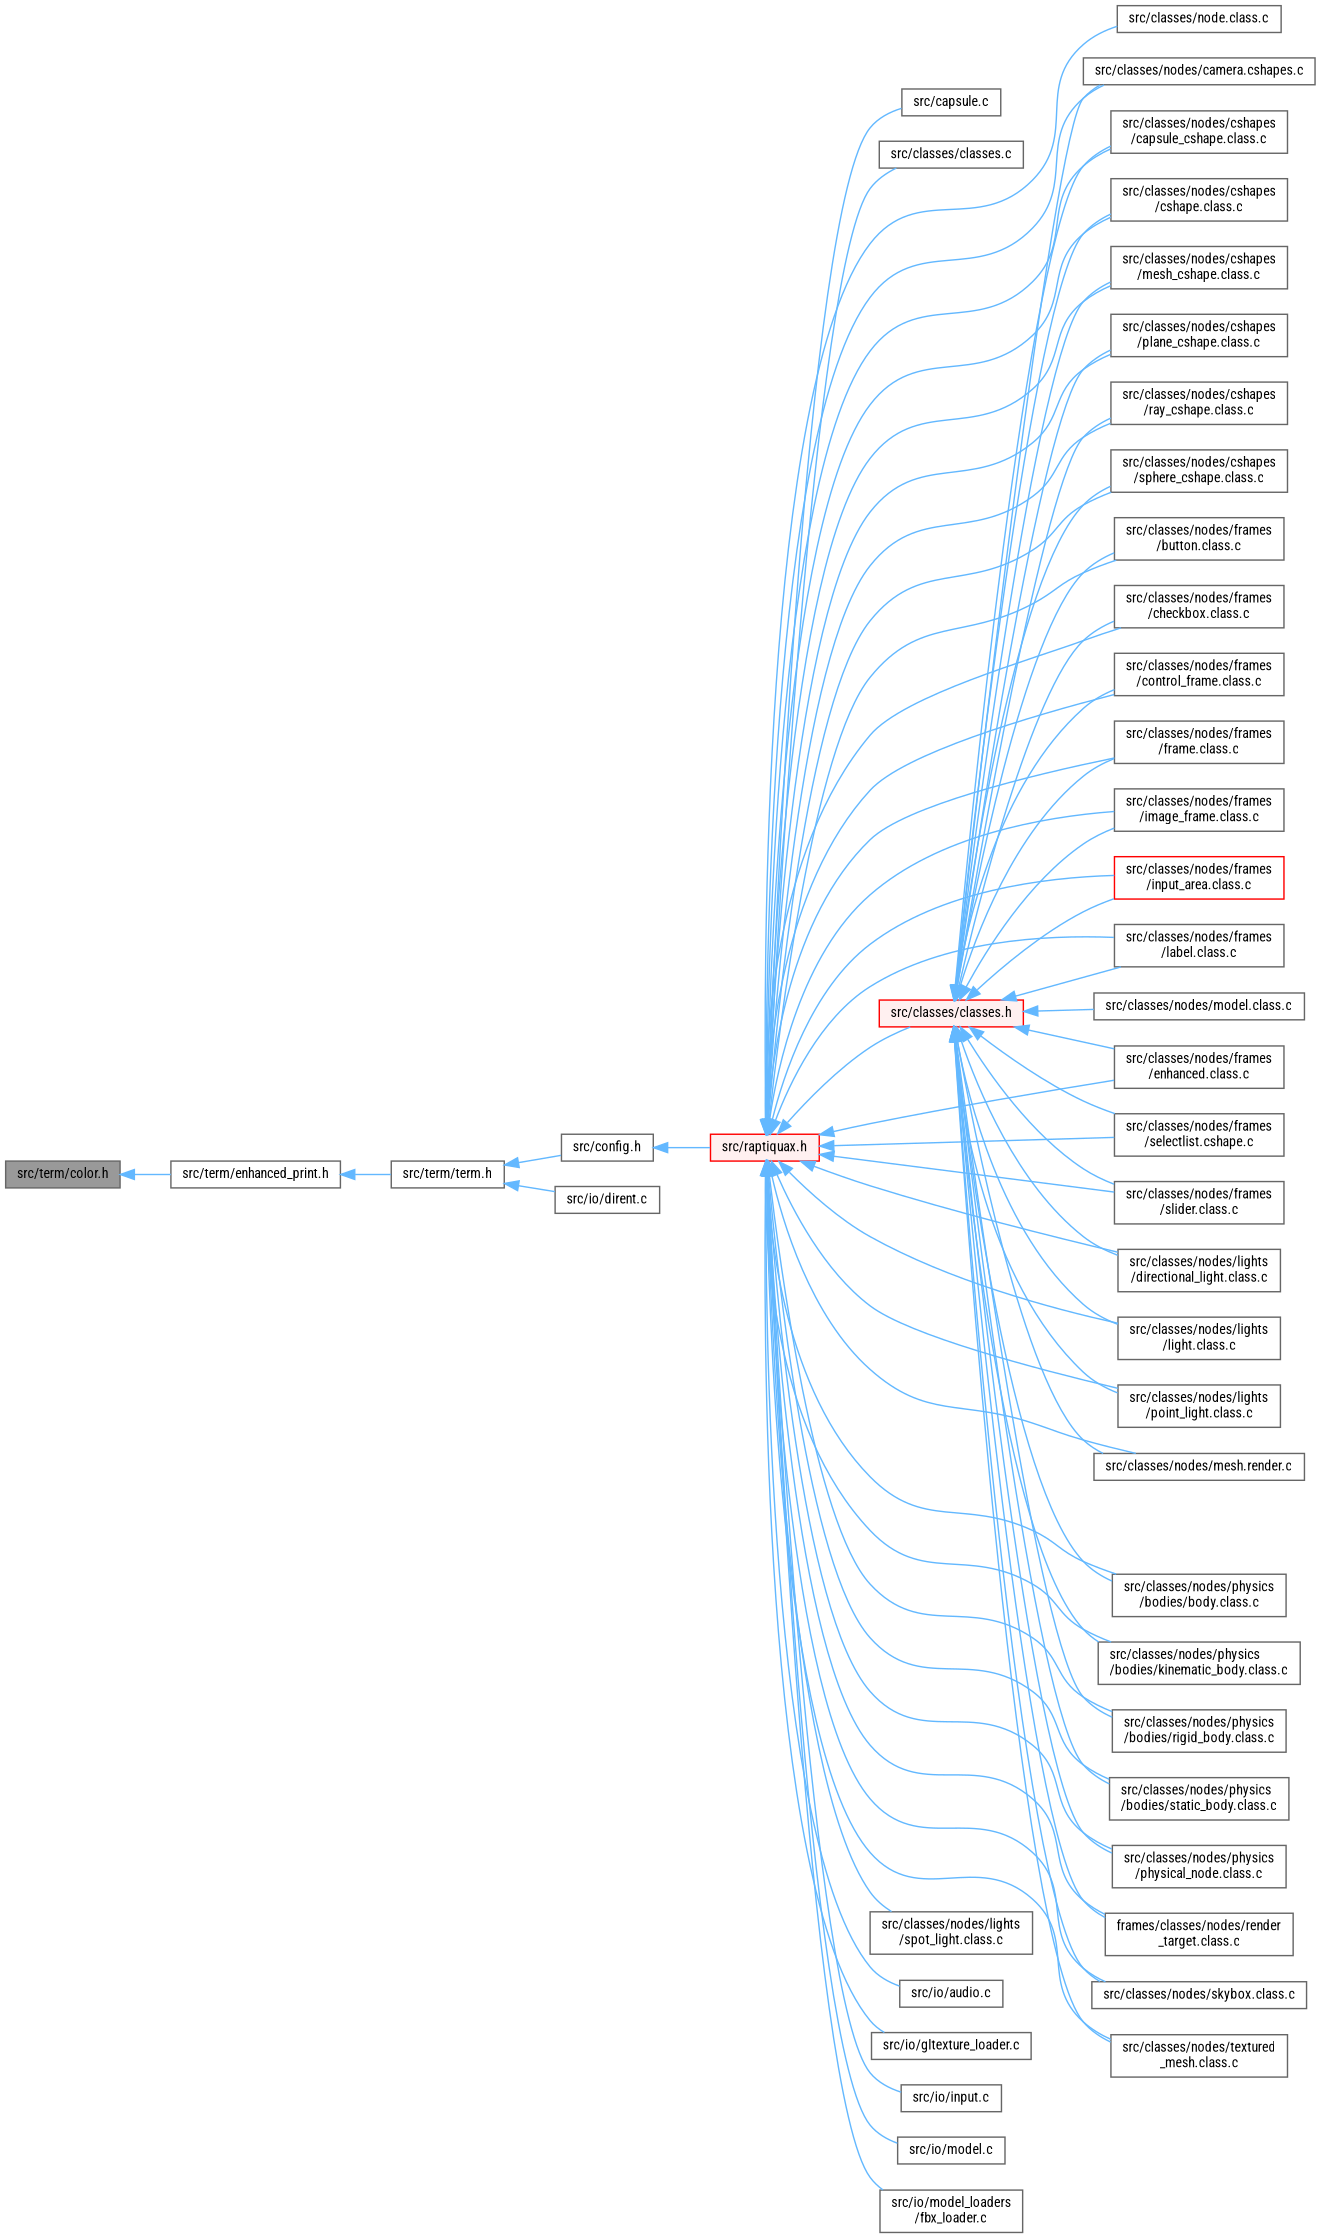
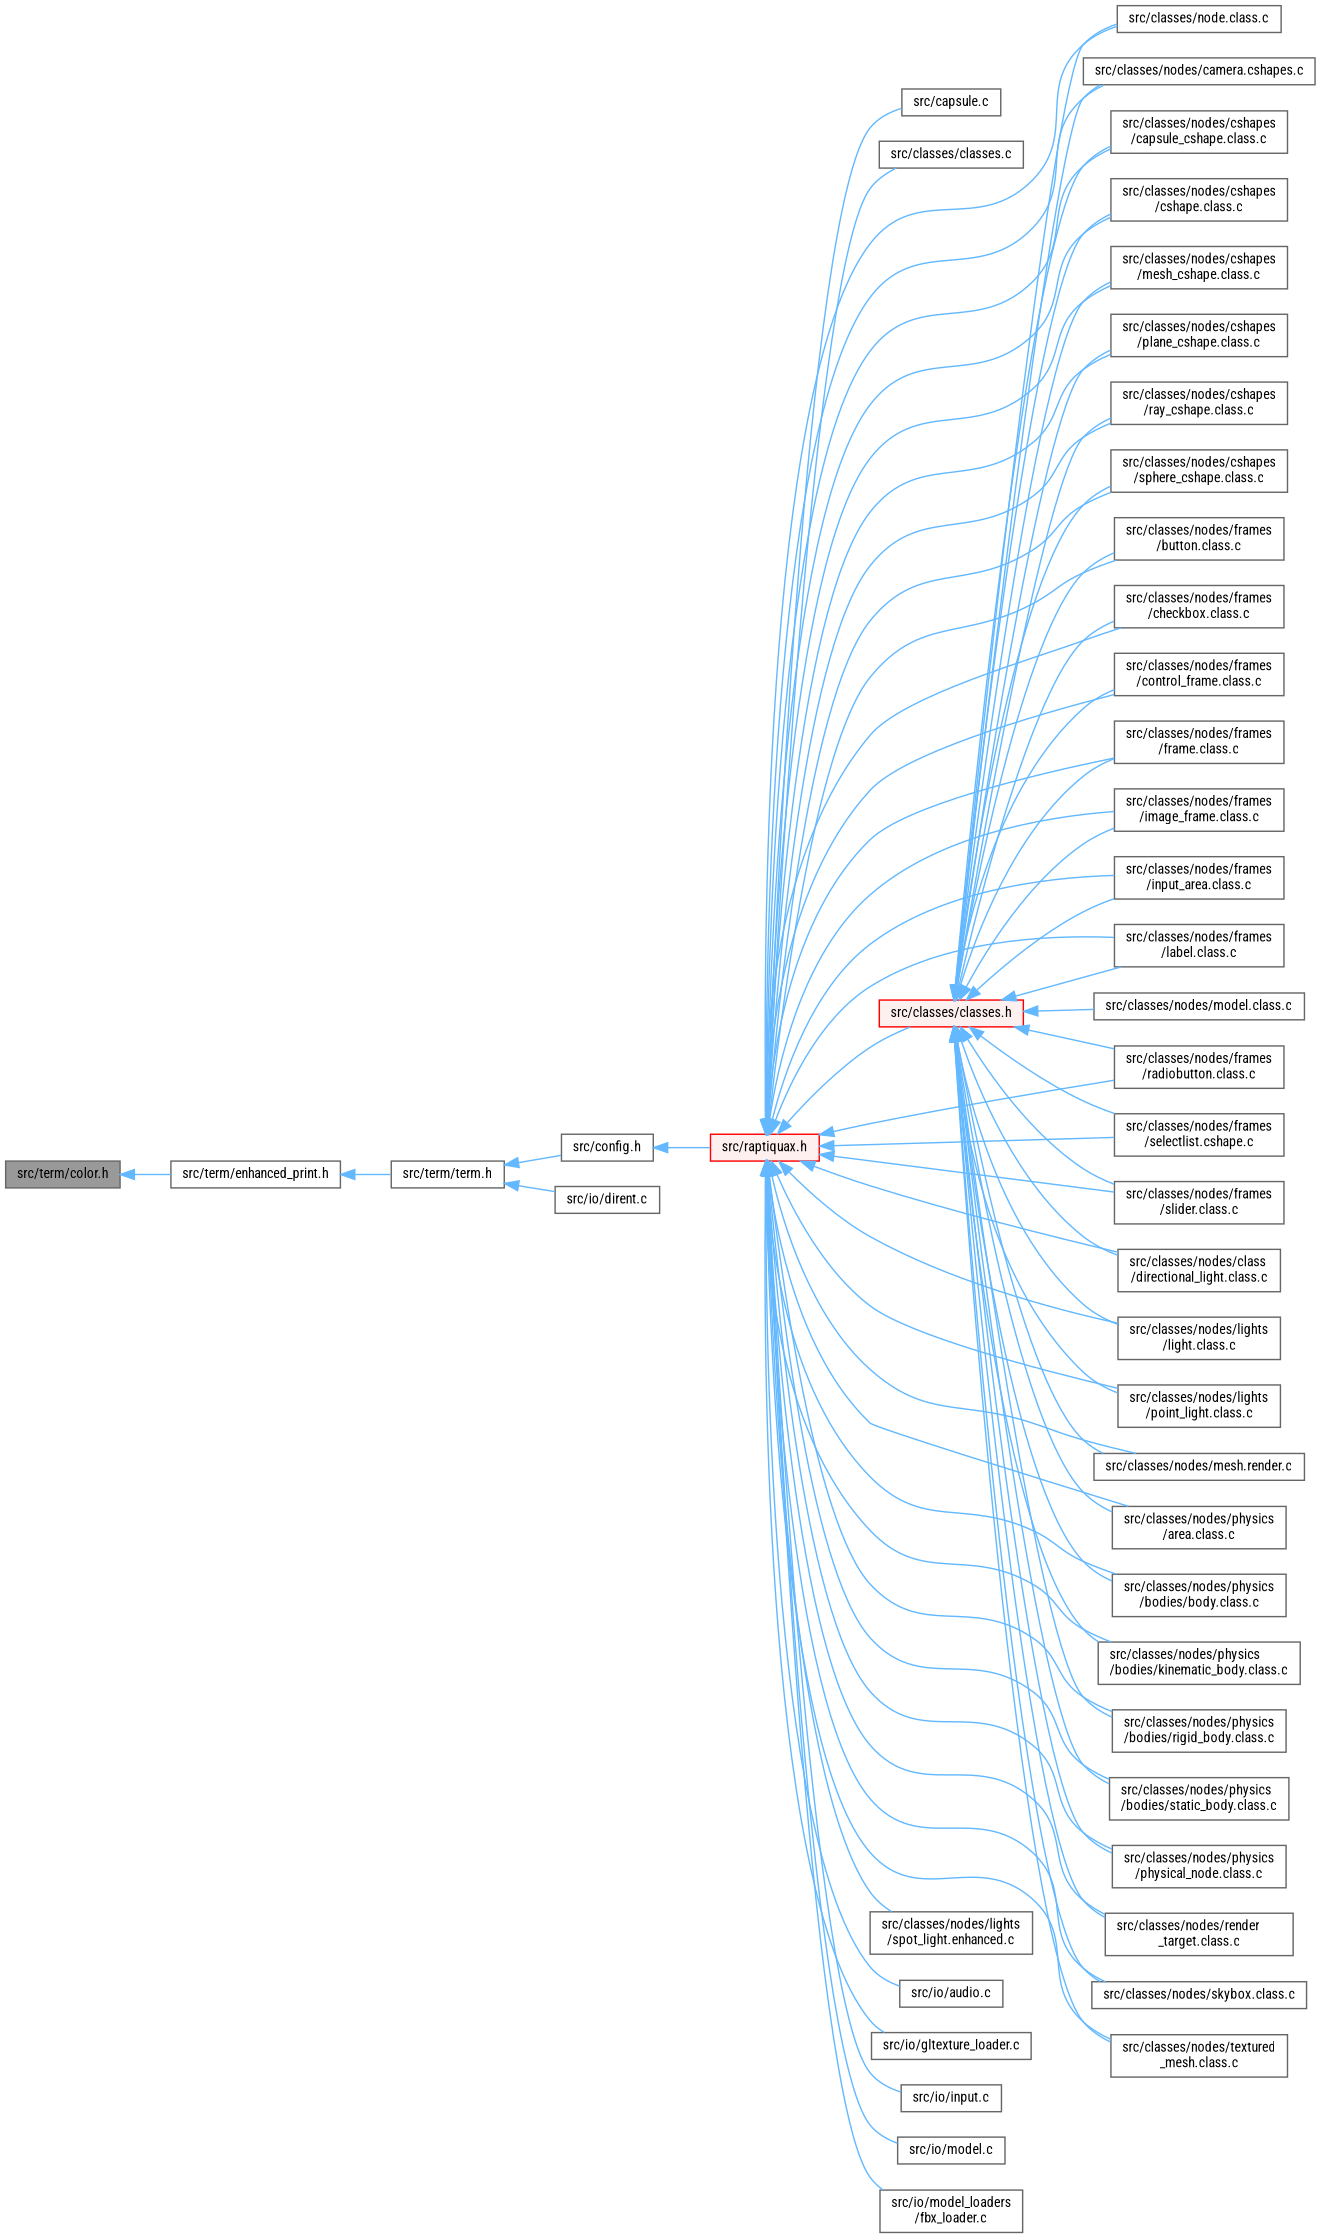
edge "src/classes/node.class.c" -> "src/classes/classes.h": added
node "src/classes/nodes/frames /input_area.class.c": color red -> grey40
node "src/classes/nodes/frames /enhanced.class.c": label "src/classes/nodes/frames /enhanced.class.c" -> "src/classes/nodes/frames /radiobutton.class.c"
node "src/classes/nodes/lights /directional_light.class.c": label "src/classes/nodes/lights /directional_light.class.c" -> "src/classes/nodes/class /directional_light.class.c"
node "src/classes/nodes/physics /area.class.c": added
node "src/classes/nodes/lights /spot_light.class.c": label "src/classes/nodes/lights /spot_light.class.c" -> "src/classes/nodes/lights /spot_light.enhanced.c"
node "frames/classes/nodes/render _target.class.c": label "frames/classes/nodes/render _target.class.c" -> "src/classes/nodes/render _target.class.c"
